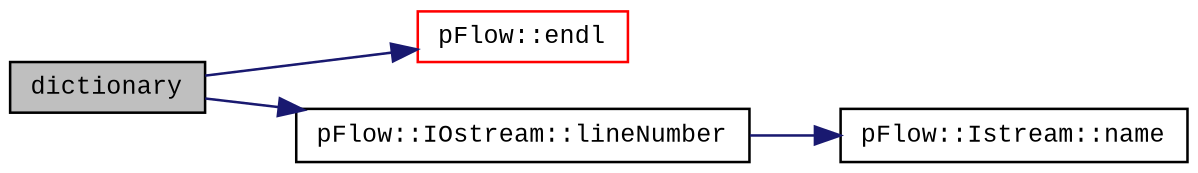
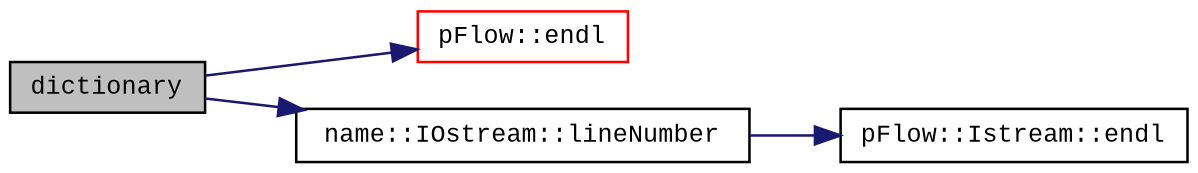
node "pFlow::IOstream::lineNumber": label "pFlow::IOstream::lineNumber" -> "name::IOstream::lineNumber"
node "pFlow::Istream::name": label "pFlow::Istream::name" -> "pFlow::Istream::endl"
